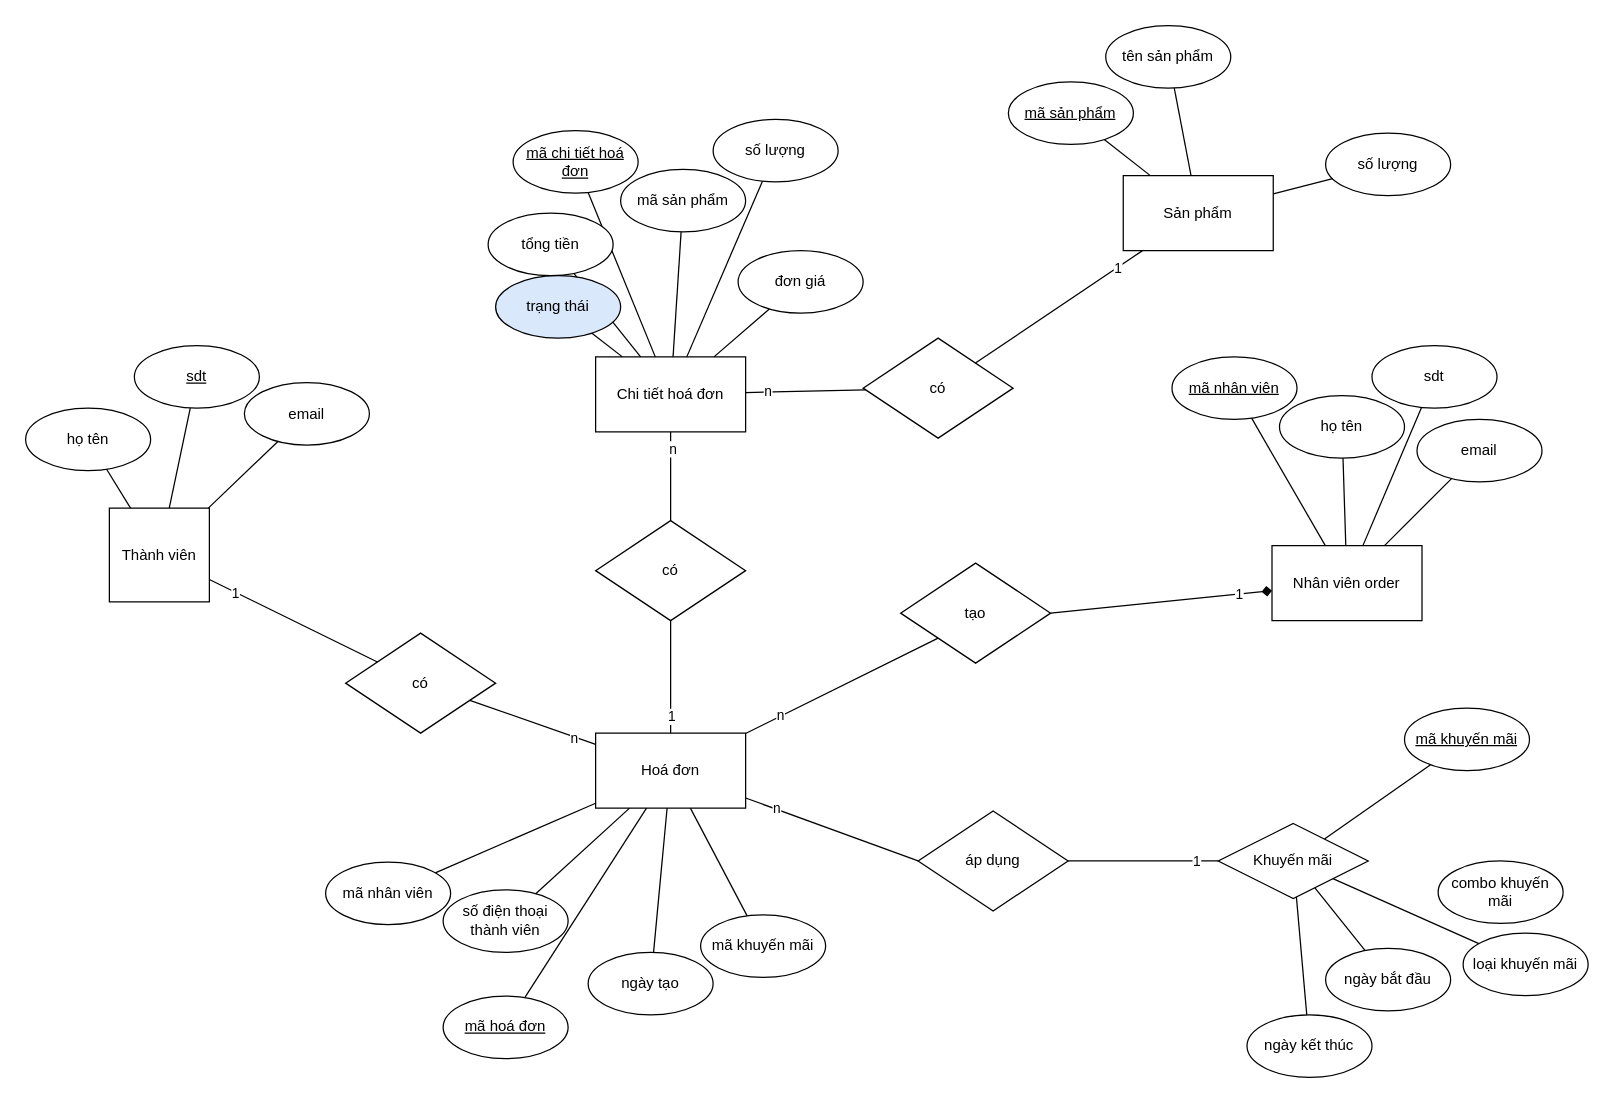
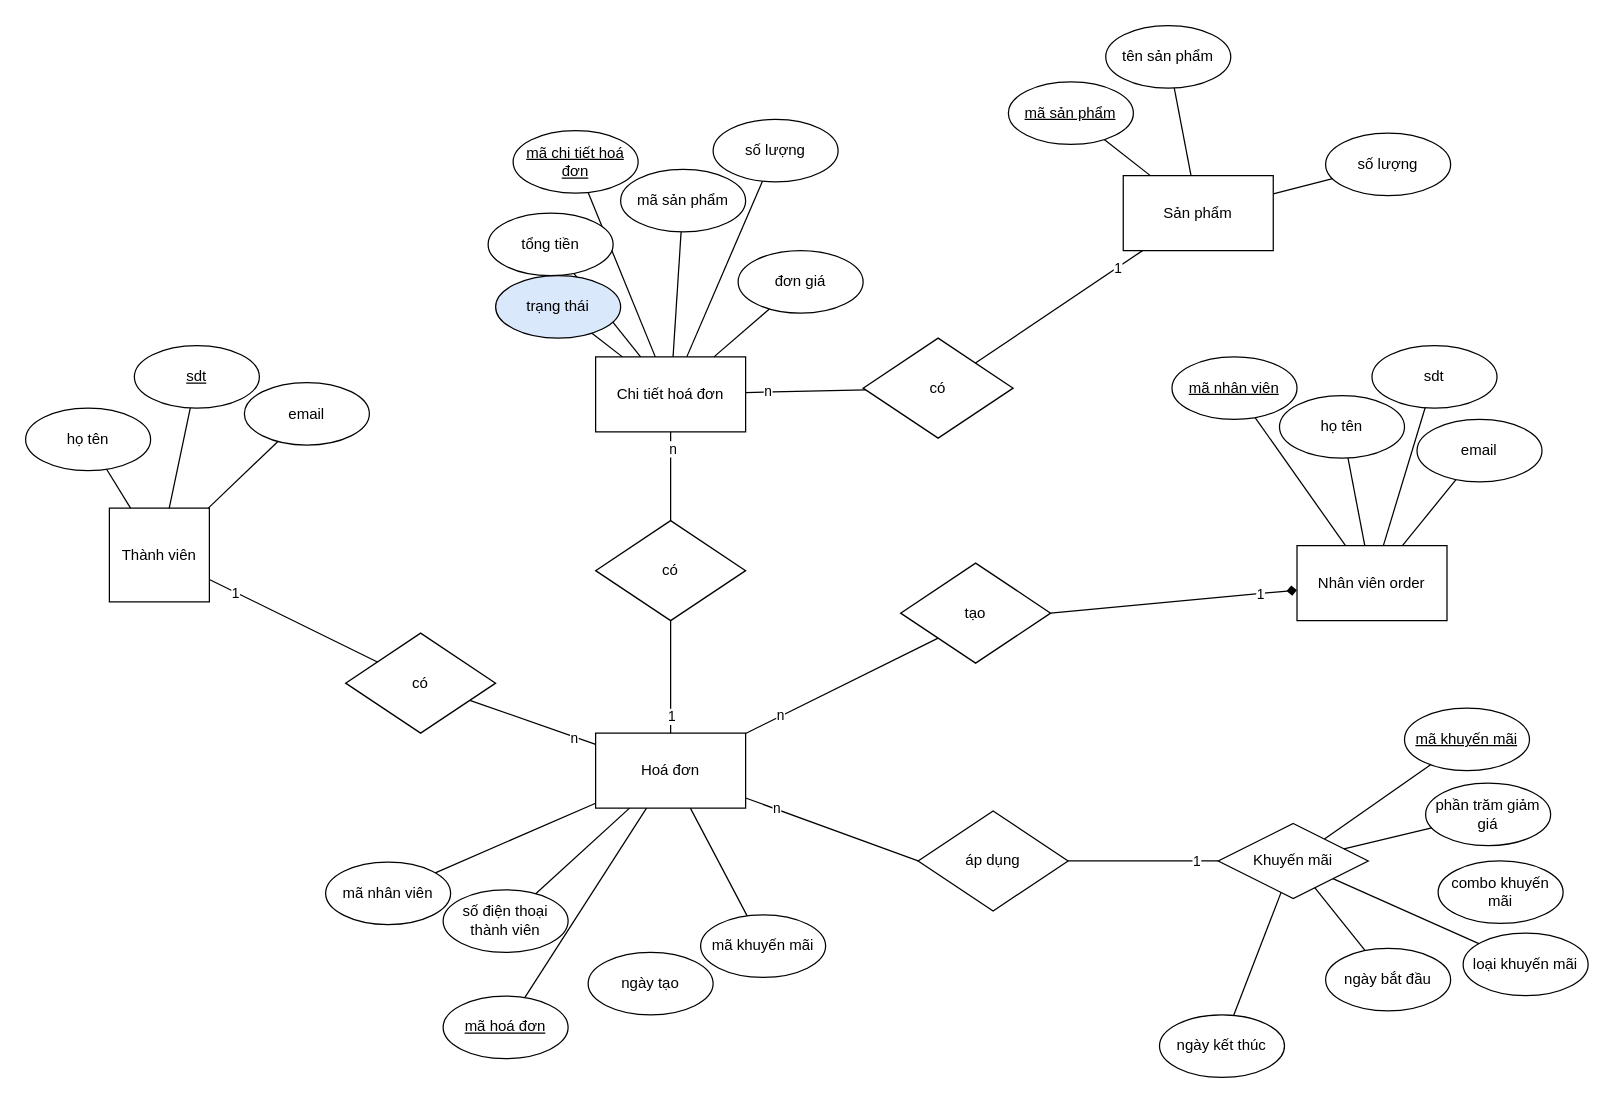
node "Nhân viên order": moved (1347, 583) -> (1372, 583)
node "phần trăm giảm giá": added
edge "phần trăm giảm giá" -- "Khuyến mãi": added
edge "Hoá đơn" -- "ngày tạo": removed
node "ngày kết thúc": moved (1310, 1046) -> (1222, 1046)
